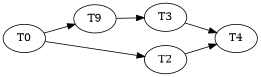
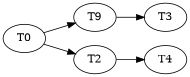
edge "T3" -> "T4": removed
